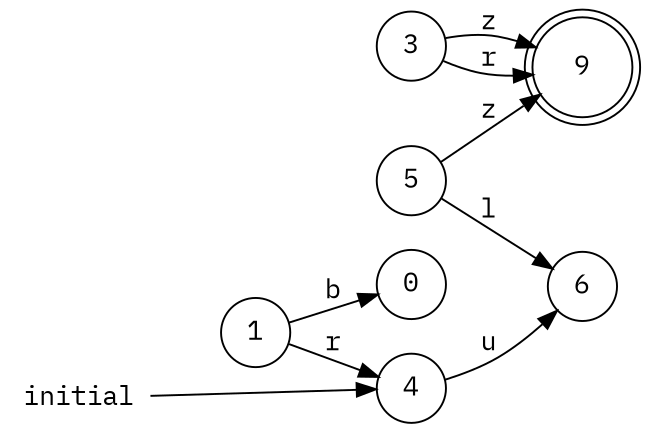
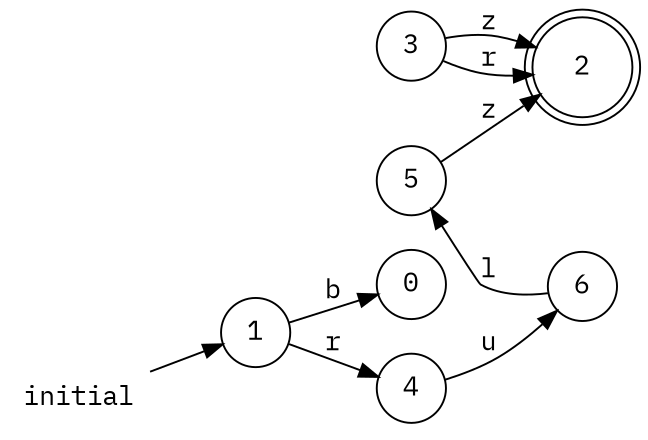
node "9": label "9" -> "2"
edge "5" -> "6": reversed
edge "initial" -> "4": now "initial" -> "1"
